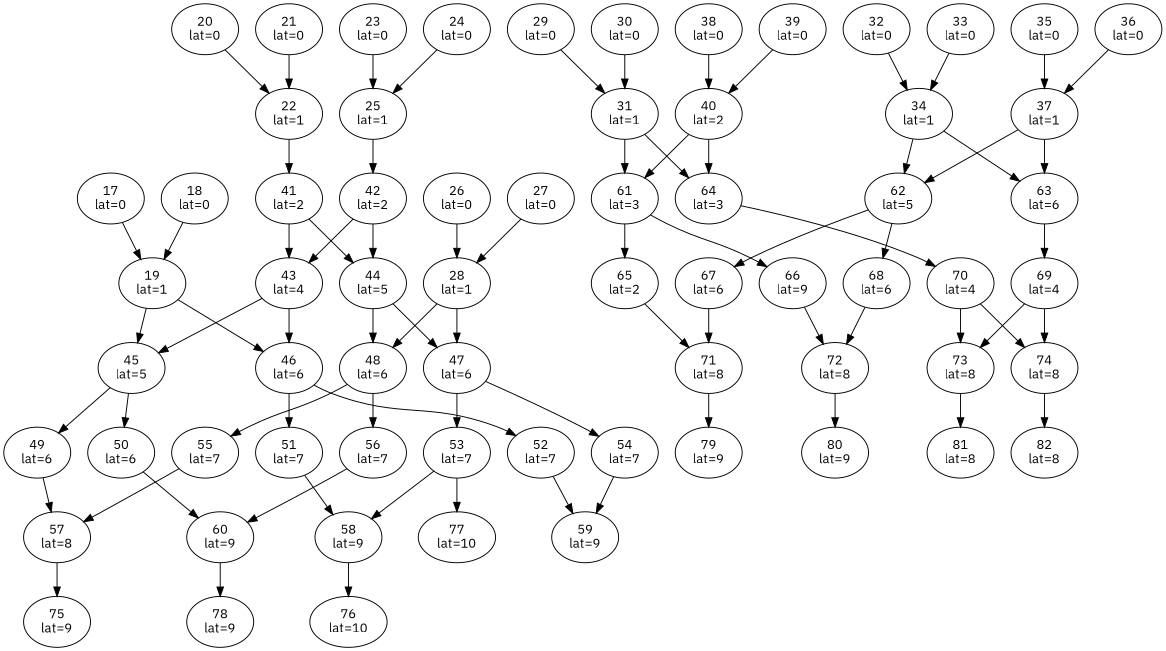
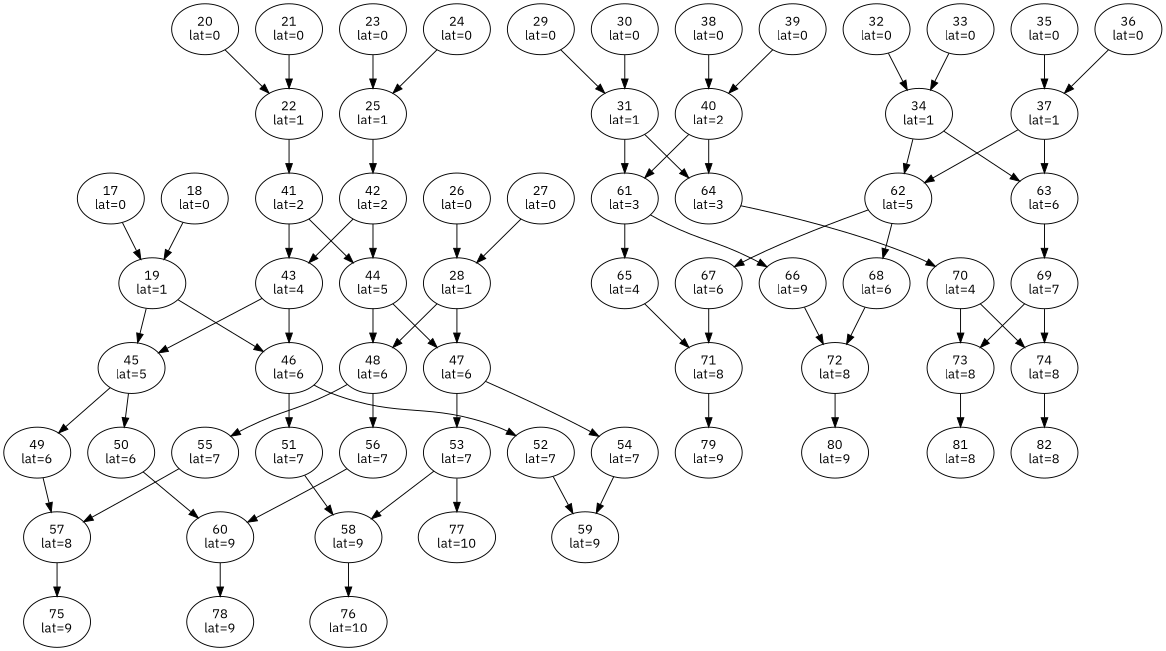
node "65 lat=2": label "65 lat=2" -> "65 lat=4"
node "69 lat=4": label "69 lat=4" -> "69 lat=7"
